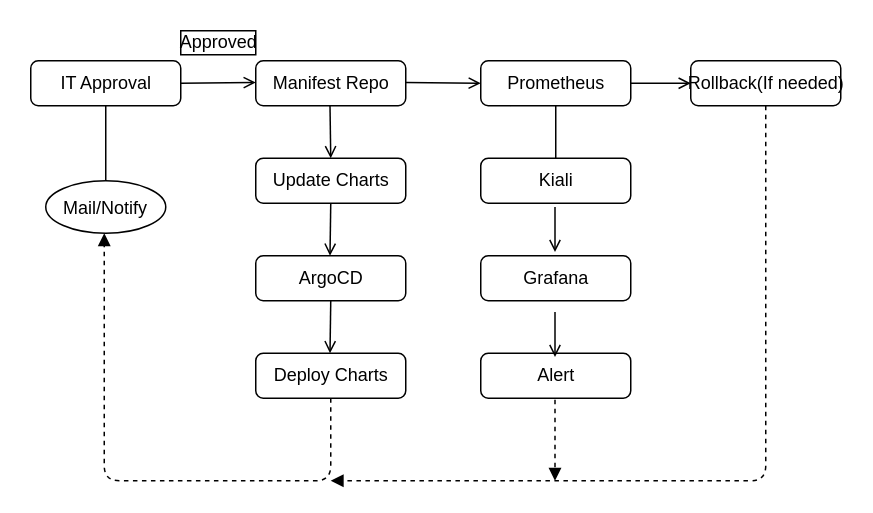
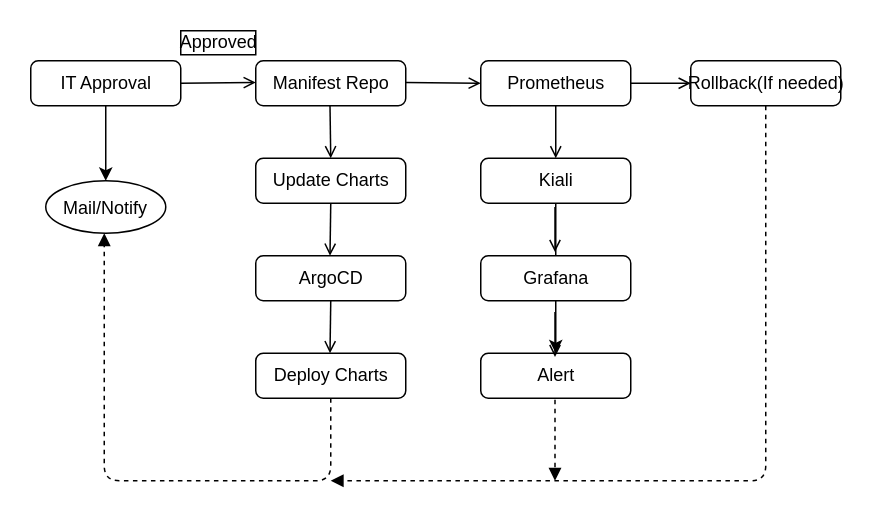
edge "Prometheus" -- "Kiali": arrowhead none -> open
edge "IT Approval" -- "Mail/Notify": arrowhead none -> classic
edge "Kiali" -> "Alert": added
